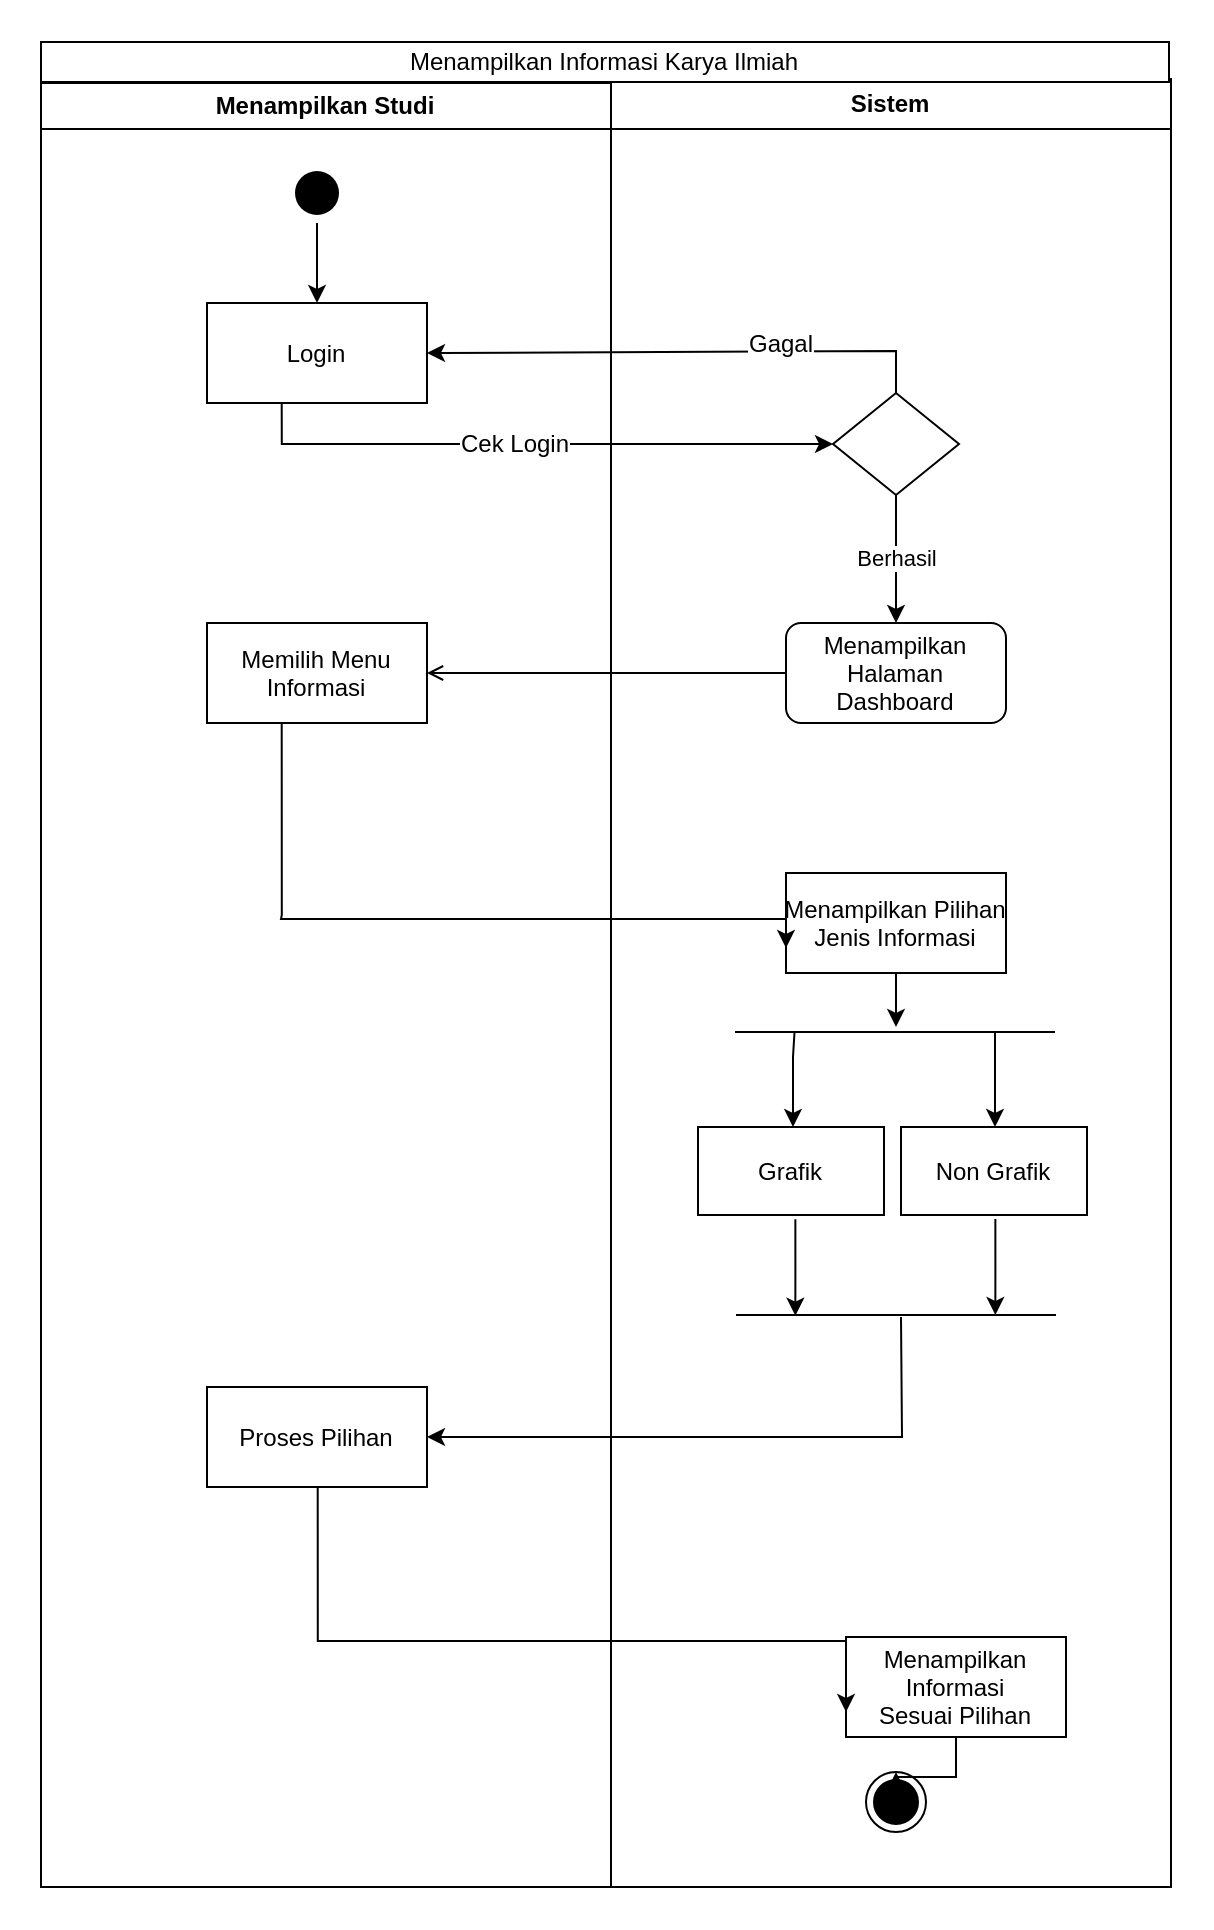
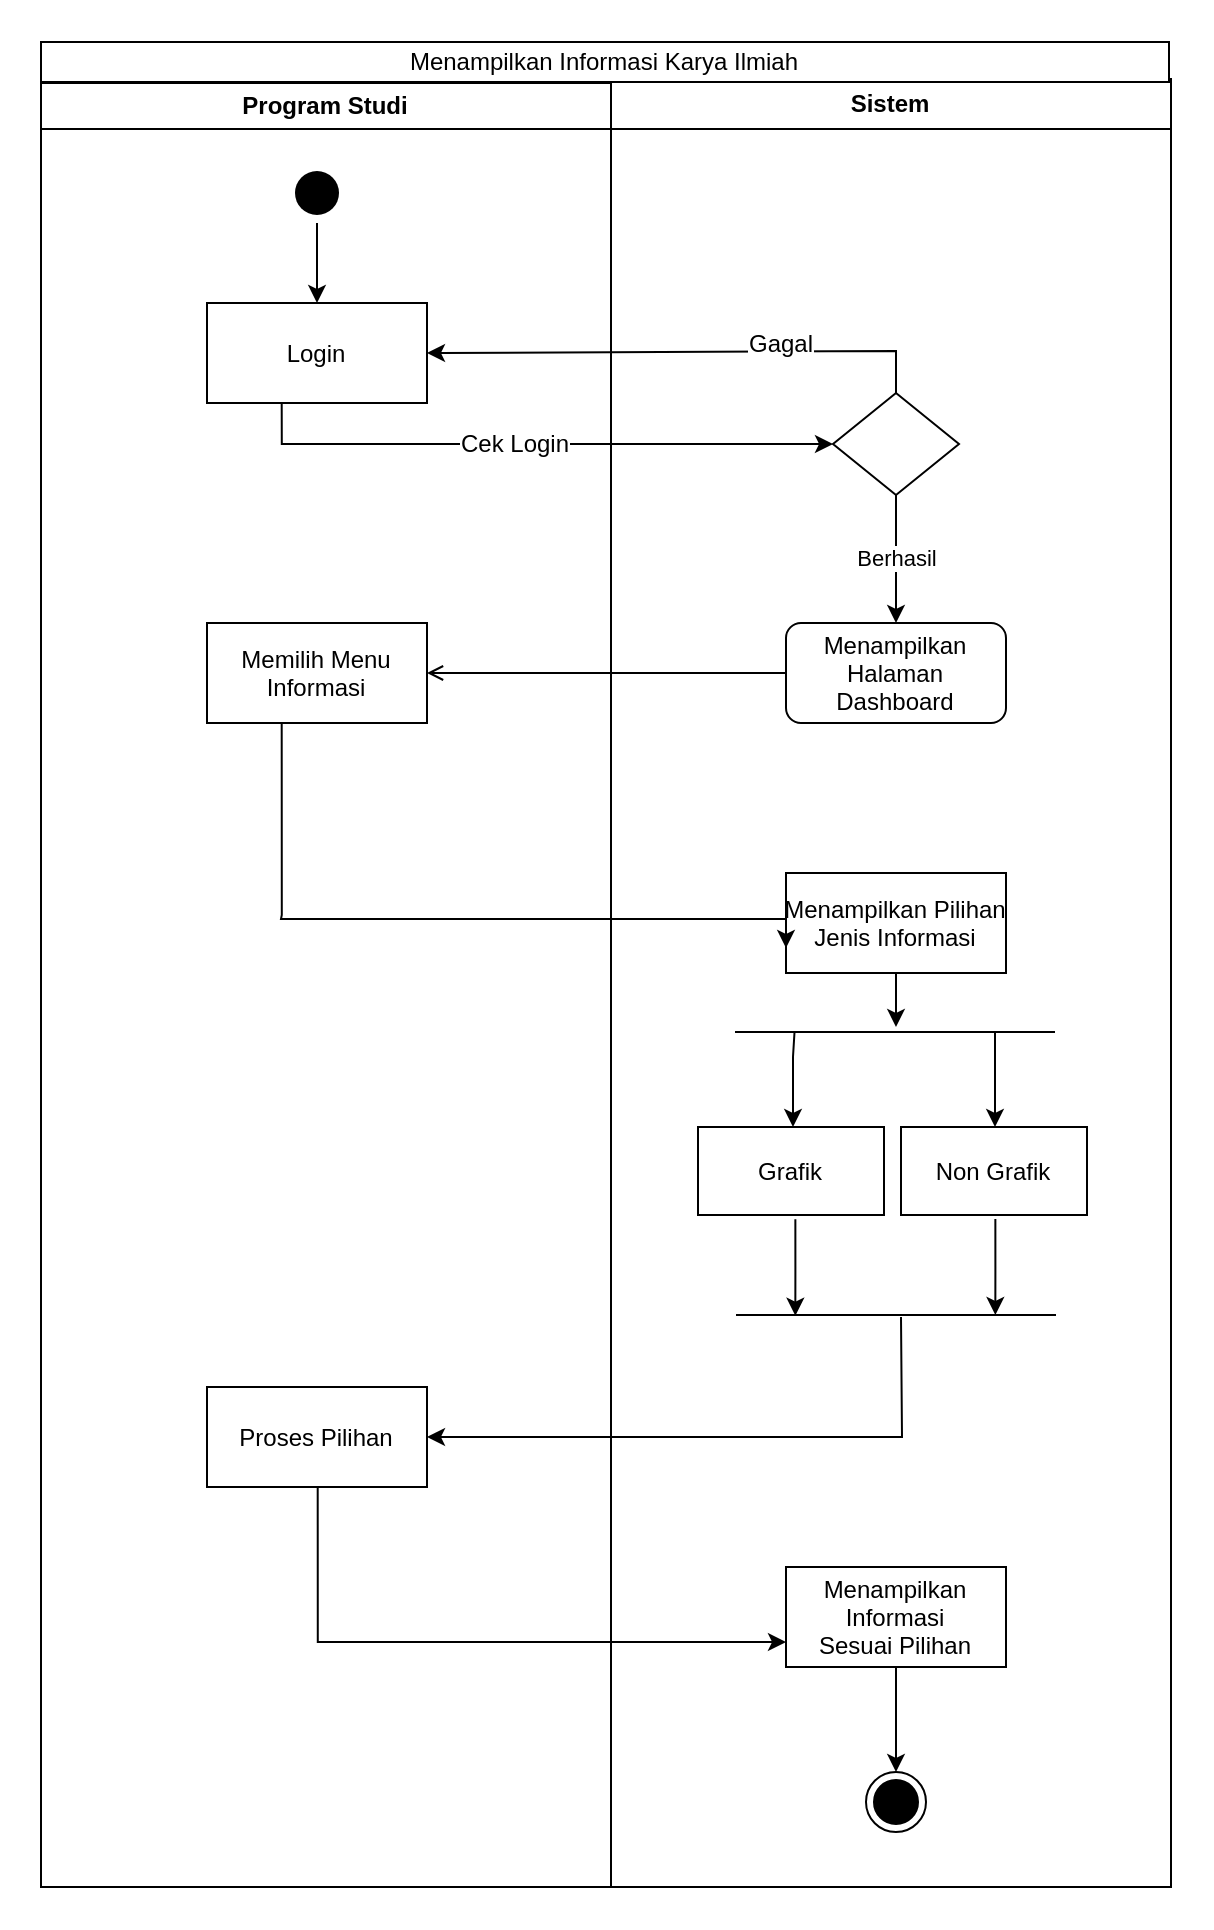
node "Menampilkan Studi": label "Menampilkan Studi" -> "Program Studi"
node "Menampilkan Informasi Sesuai Pilihan": moved (956, 1687) -> (896, 1617)
